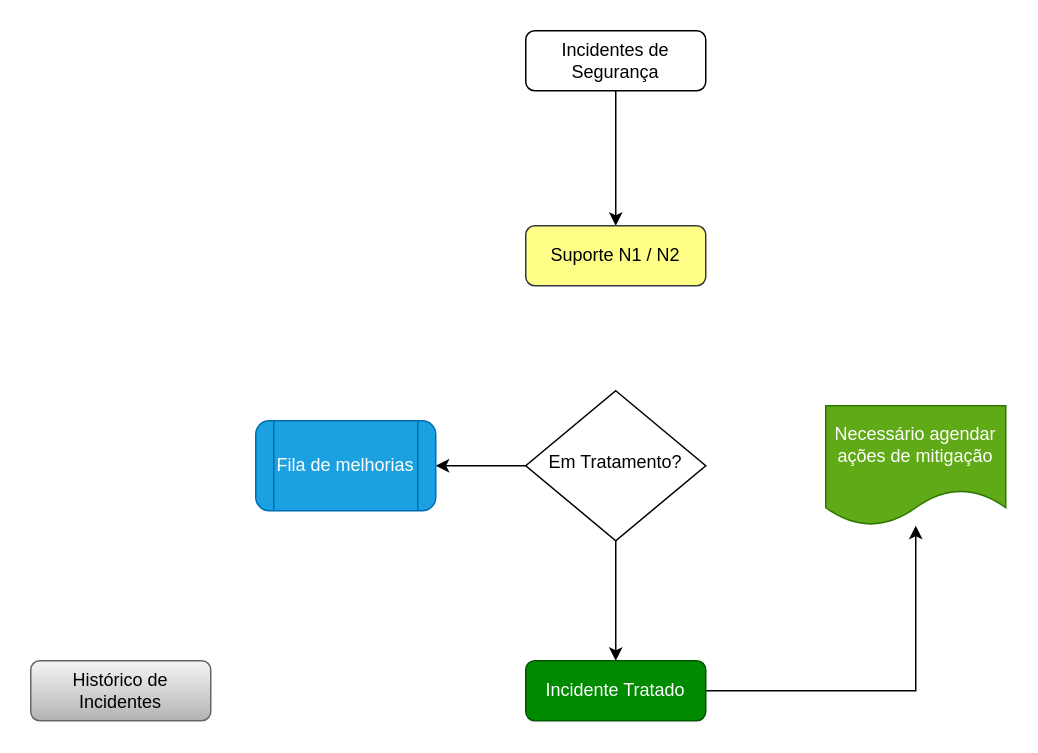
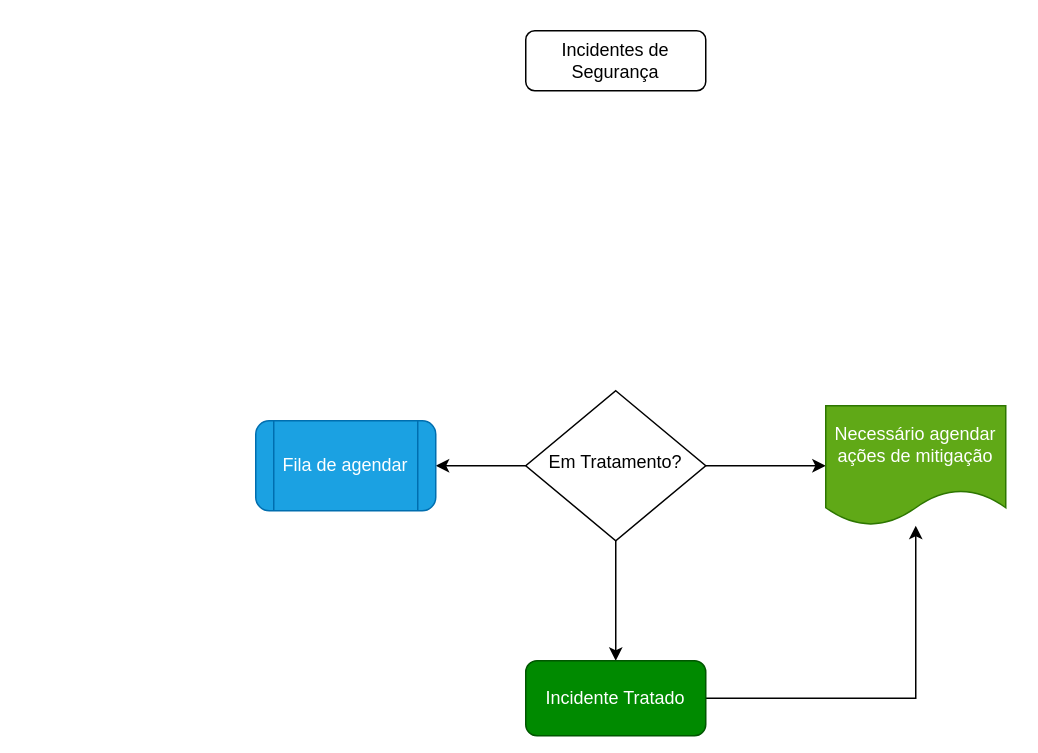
edge "Incidentes de Segurança" -> "Suporte N1 / N2": removed
node "Suporte N1 / N2": removed
node "Fila de melhorias": label "Fila de melhorias" -> "Fila de agendar"
edge "Em Tratamento?" -> "Necessário agendar ações de mitigação": added
node "Histórico de Incidentes": removed
node "Incidente Tratado": size 180x60 -> 180x75
